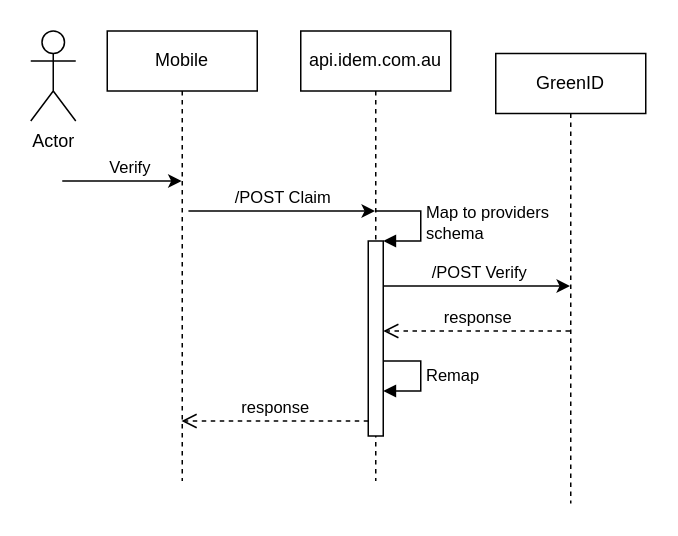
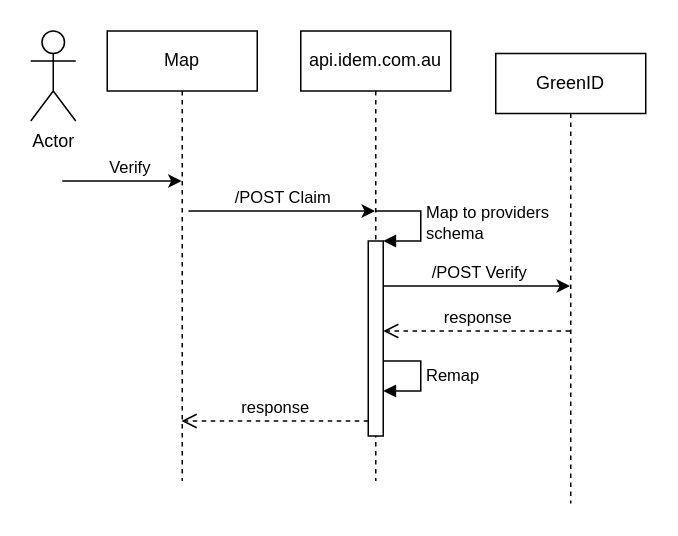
node "Mobile": label "Mobile" -> "Map"
